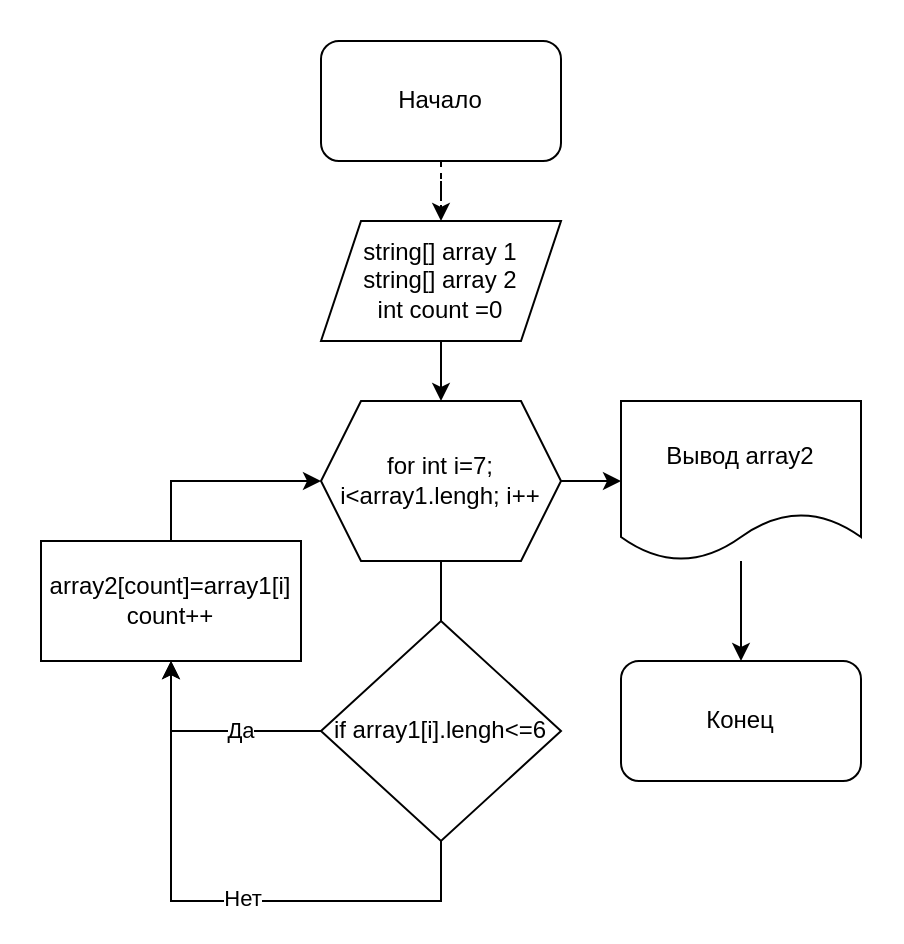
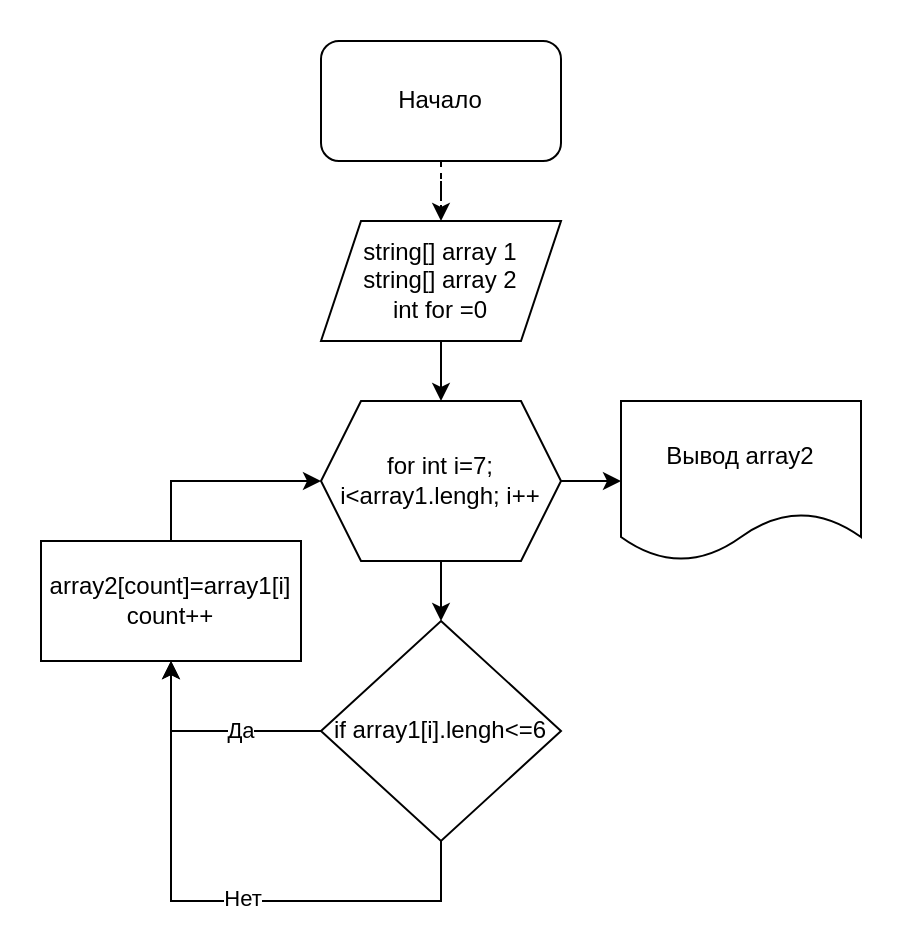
node "string[] array 1 string[] array 2 int count =0": label "string[] array 1 string[] array 2 int count =0" -> "string[] array 1 string[] array 2 int for =0"
edge "Вывод array2" -> "Конец": removed
edge "for int i=7; i<array1.lengh; i++" -- "if array1[i].lengh<=6": arrowhead none -> classic
node "Конец": removed
